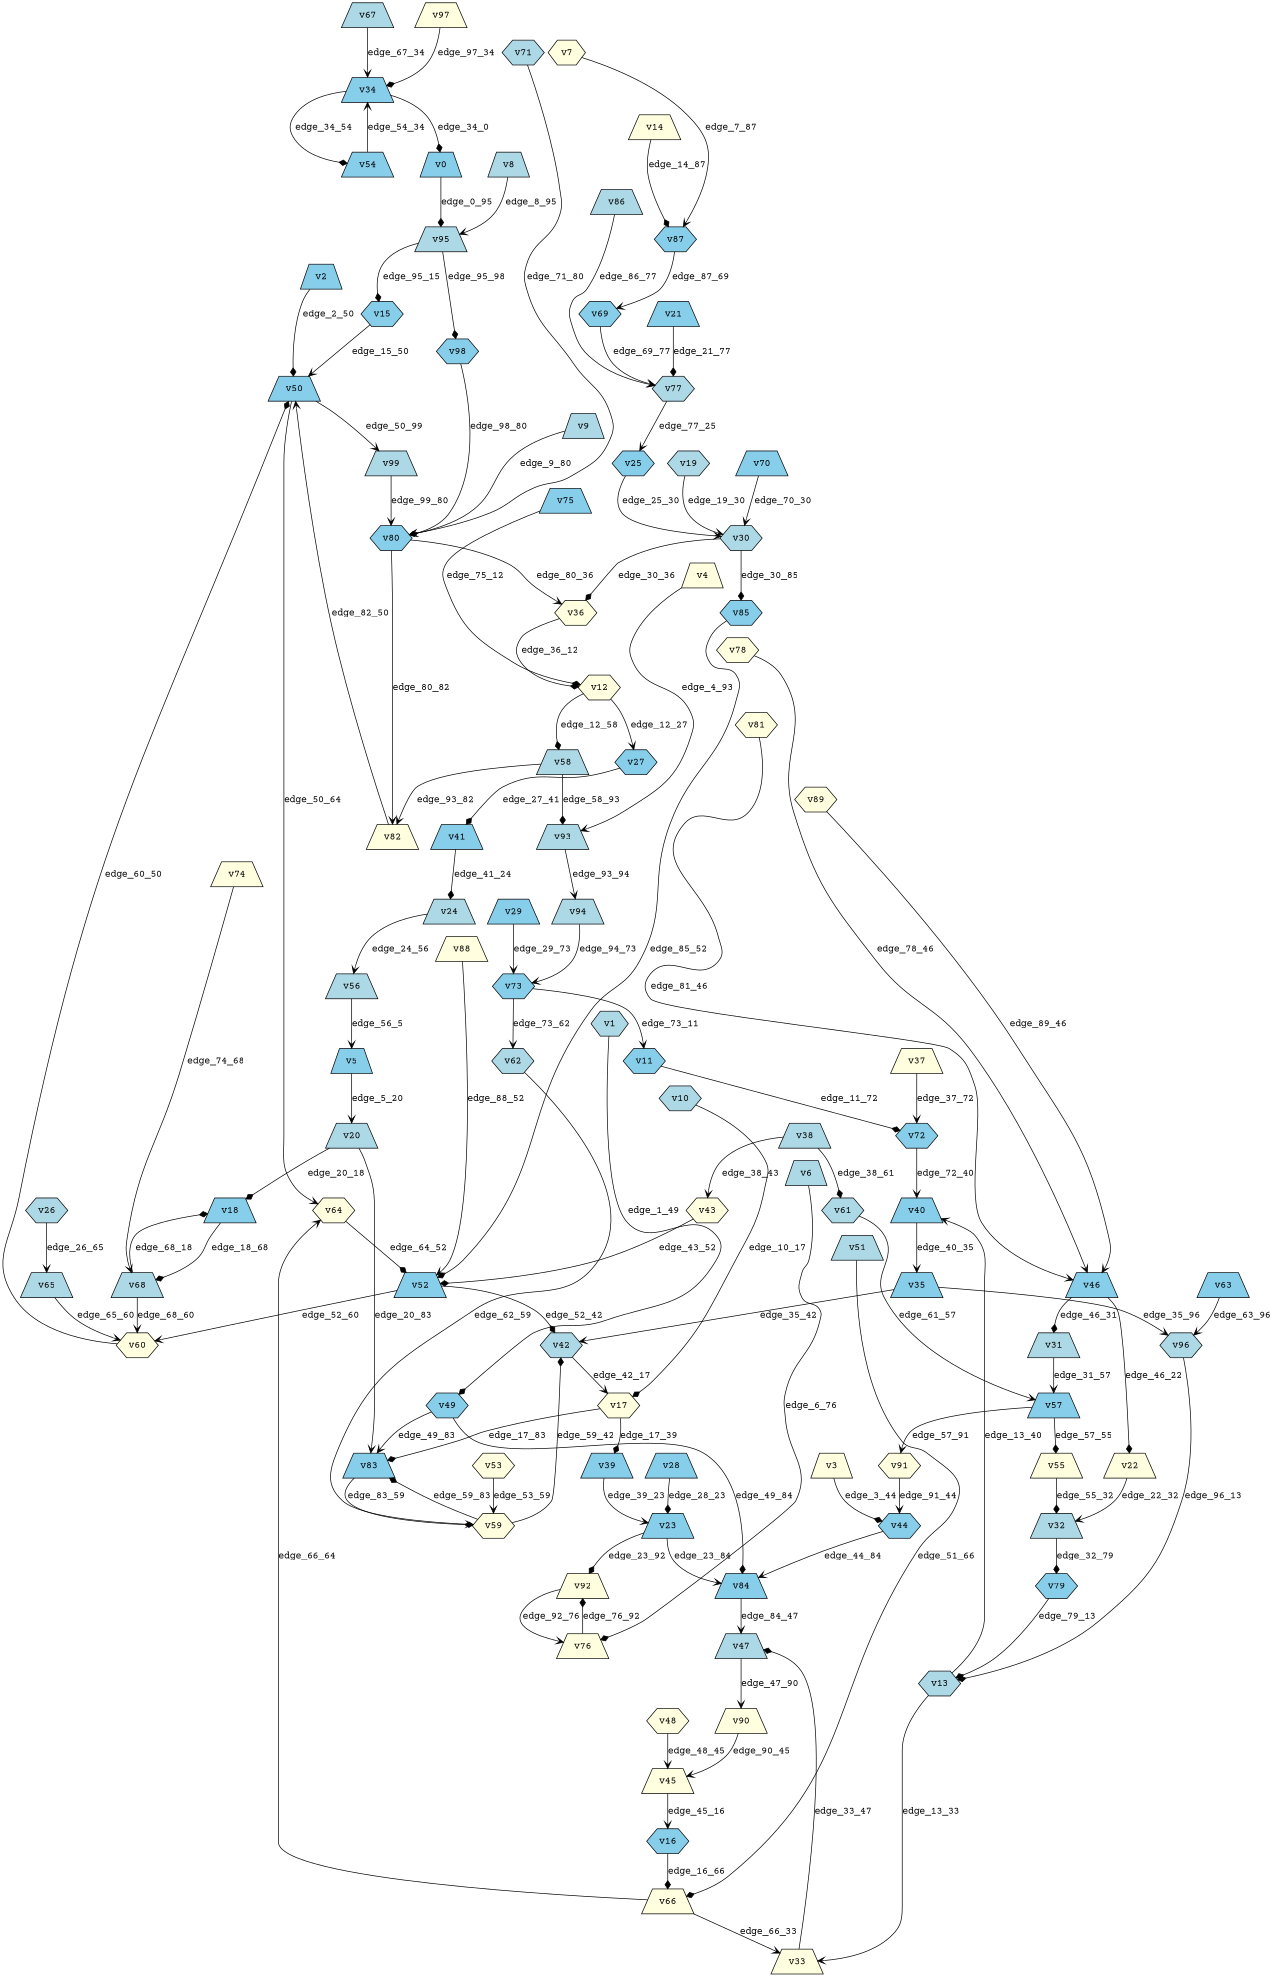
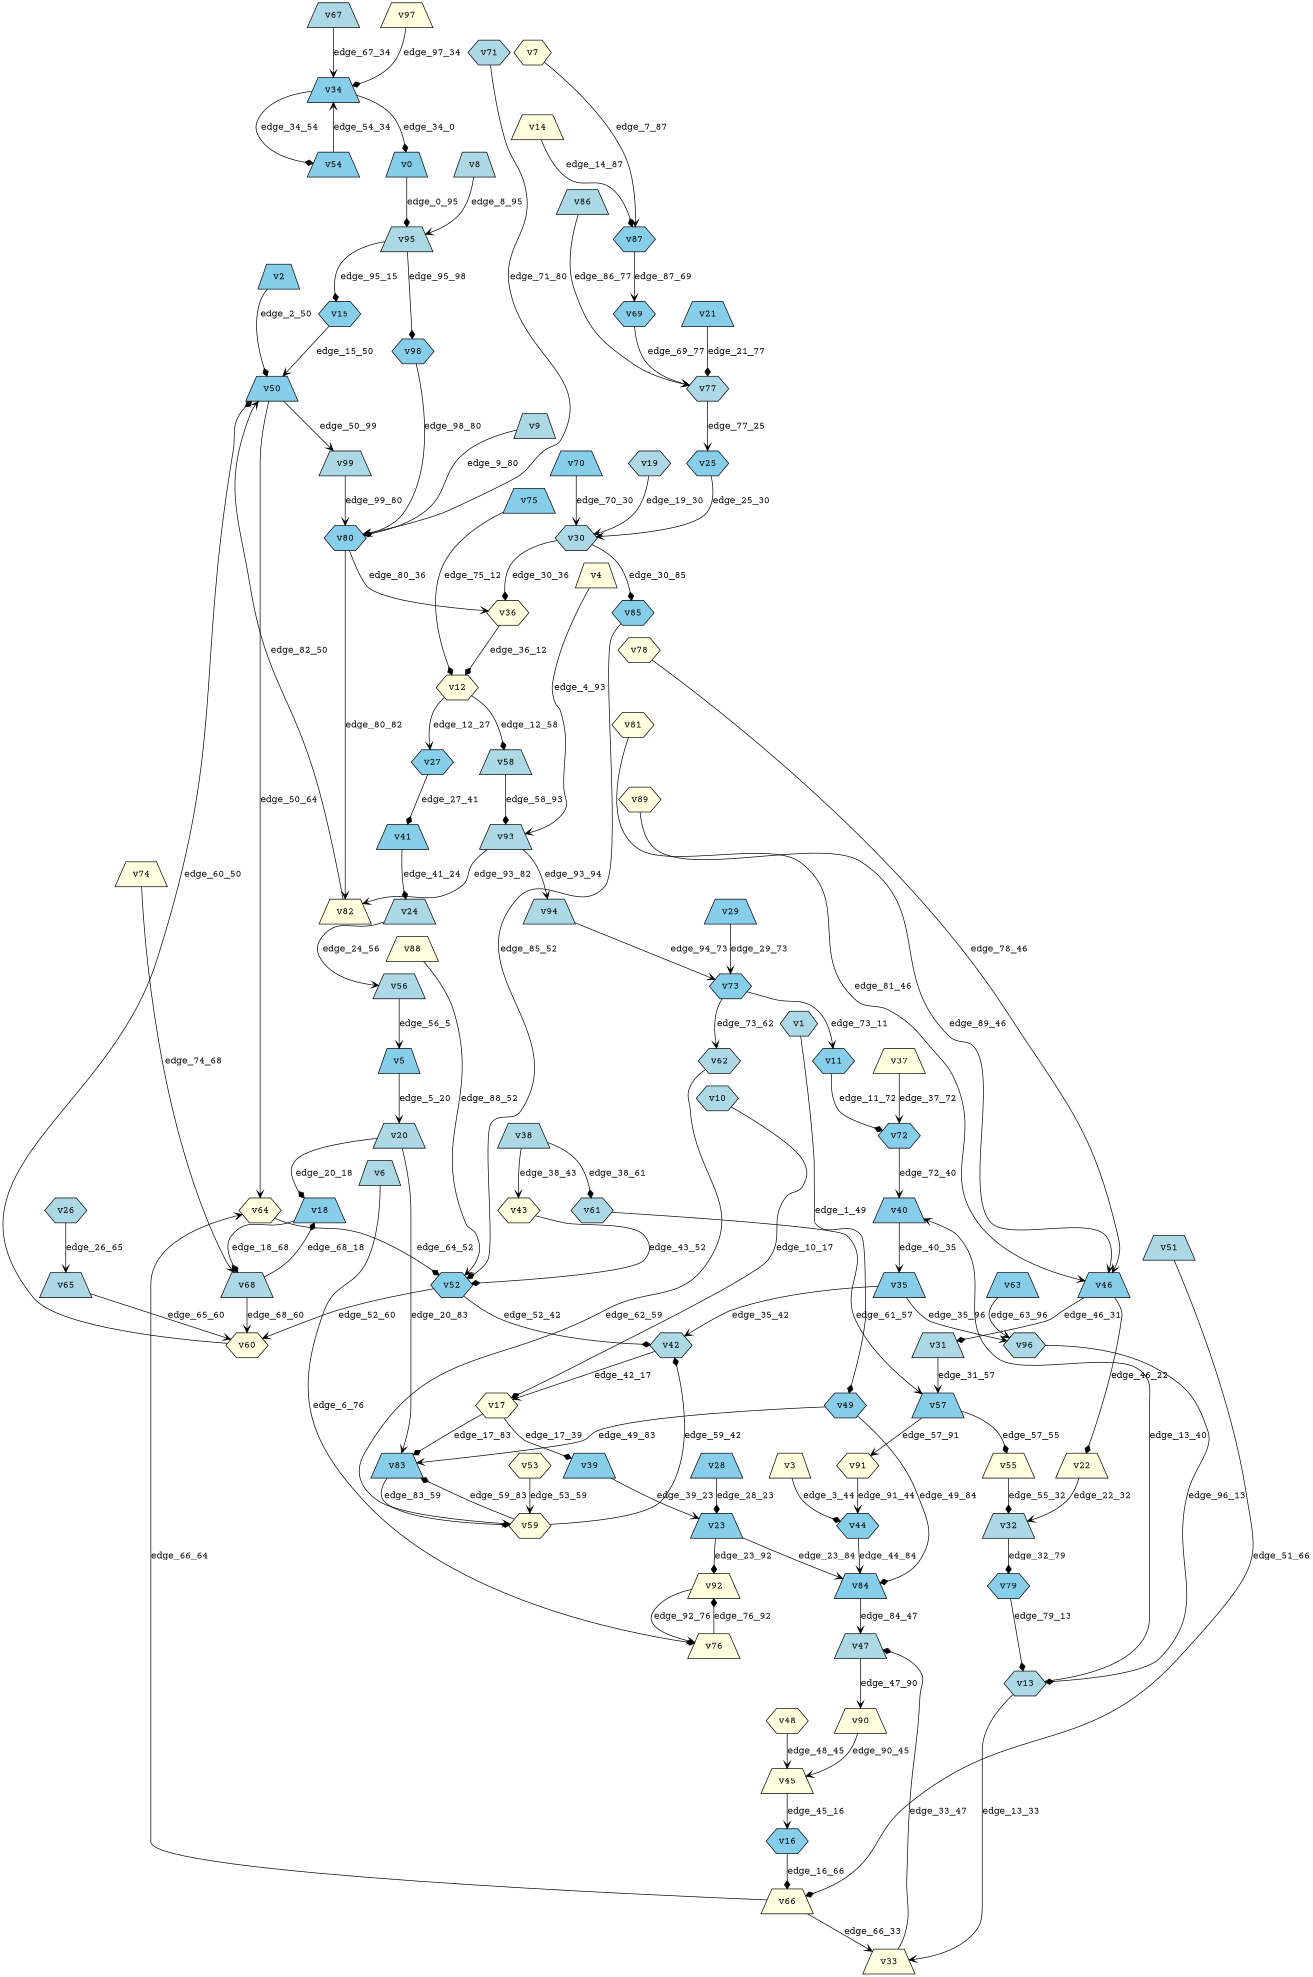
edge "v58" -> "v82": now "v93" -> "v82"
node "v52": shape trapezium -> hexagon
